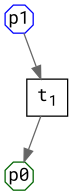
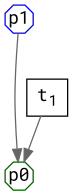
edge "p1" -> "t": now "p1" -> "p0"
